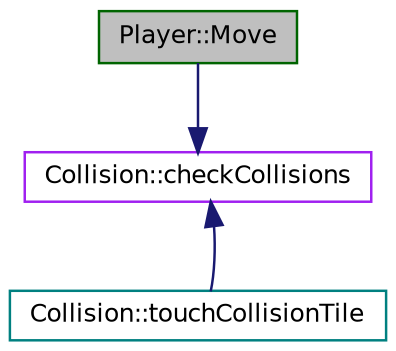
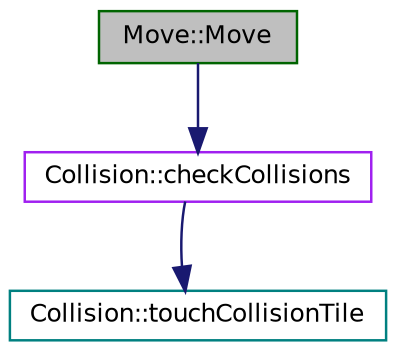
node "Player::Move": label "Player::Move" -> "Move::Move"
edge "Collision::touchCollisionTile" -> "Collision::checkCollisions": reversed
